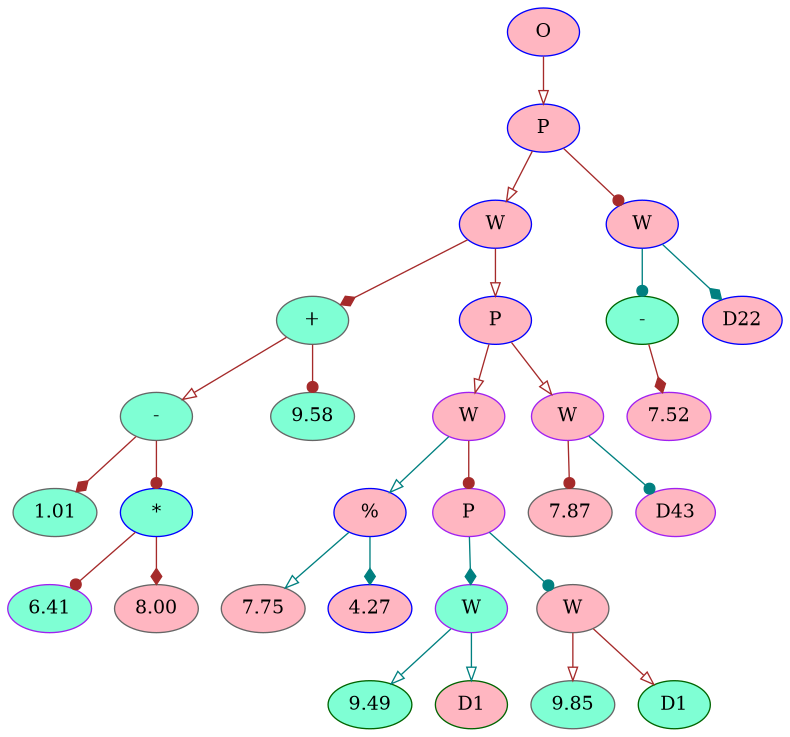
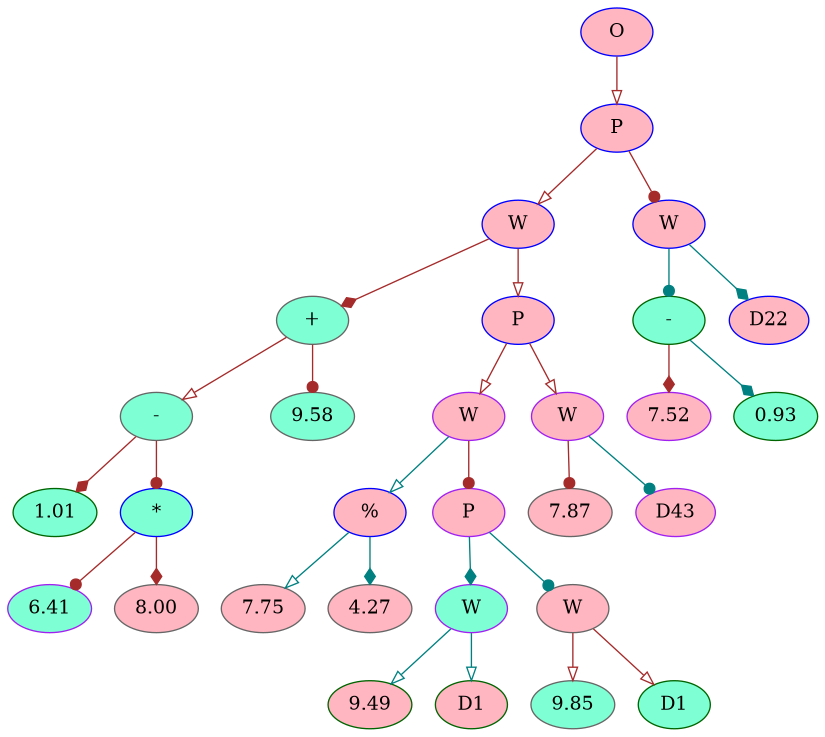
node "0.93": added
node "1.01": color gray40 -> darkgreen
node "4.27": color blue -> gray40
node "9.49": fillcolor aquamarine -> lightpink
